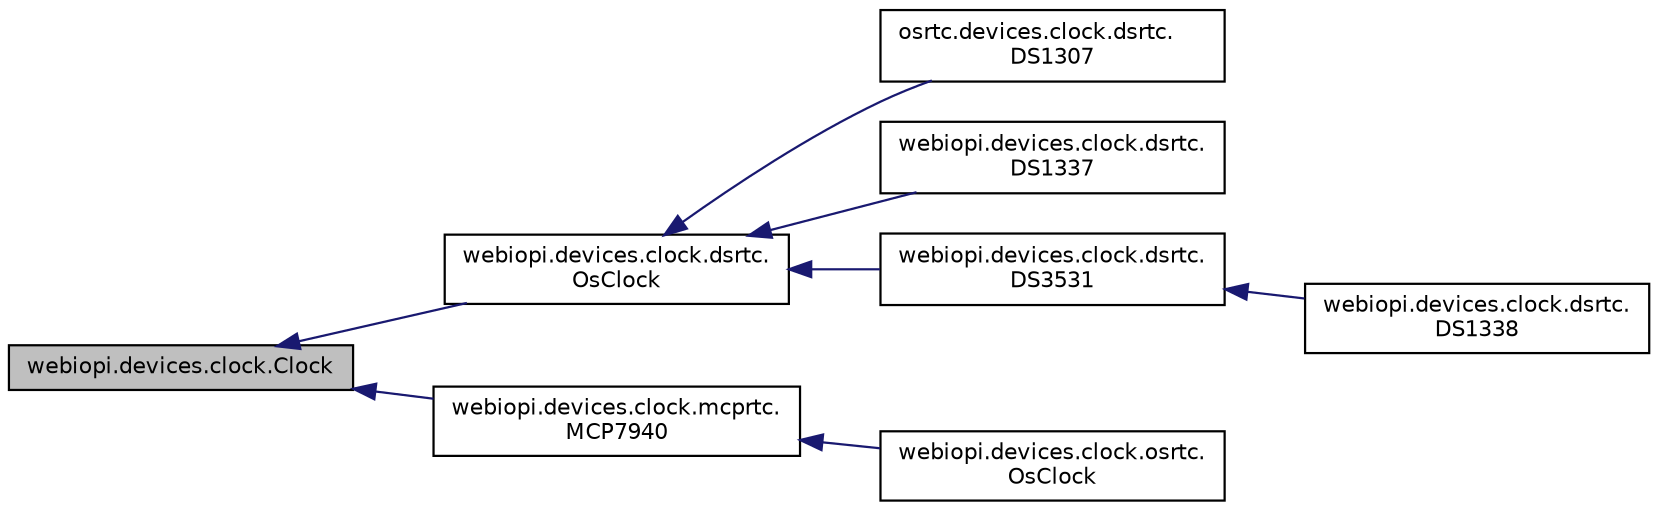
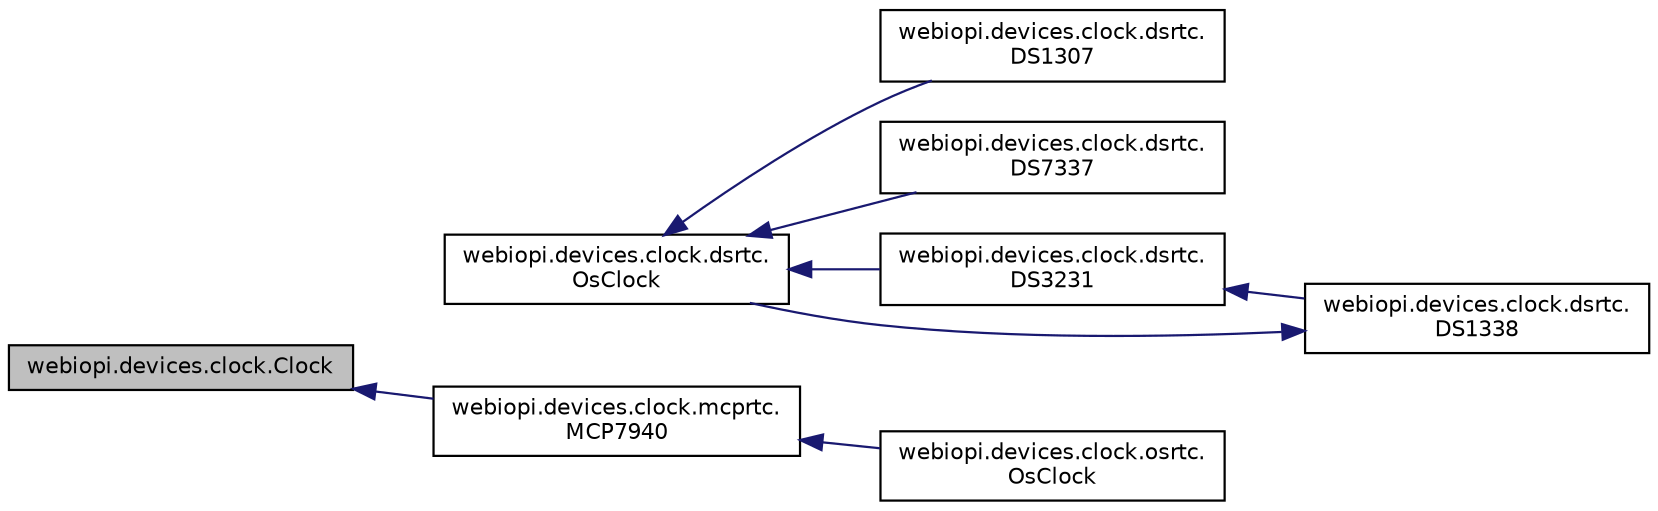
node "osrtc.devices.clock.dsrtc. DS1307": label "osrtc.devices.clock.dsrtc. DS1307" -> "webiopi.devices.clock.dsrtc. DS1307"
node "webiopi.devices.clock.dsrtc. DS1337": label "webiopi.devices.clock.dsrtc. DS1337" -> "webiopi.devices.clock.dsrtc. DS7337"
node "webiopi.devices.clock.dsrtc. DS3531": label "webiopi.devices.clock.dsrtc. DS3531" -> "webiopi.devices.clock.dsrtc. DS3231"
edge "webiopi.devices.clock.dsrtc. OsClock" -> "webiopi.devices.clock.Clock": now "webiopi.devices.clock.dsrtc. OsClock" -> "webiopi.devices.clock.dsrtc. DS1338"
